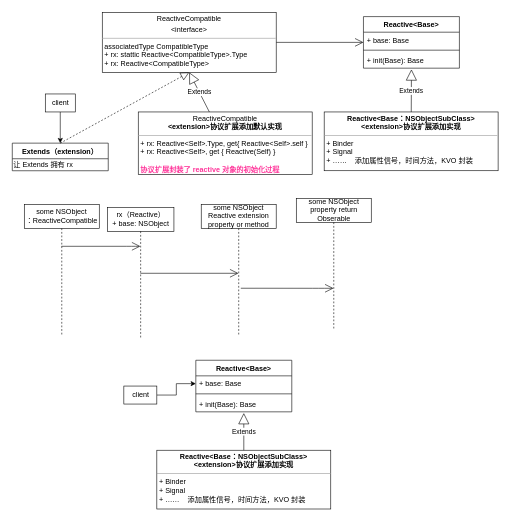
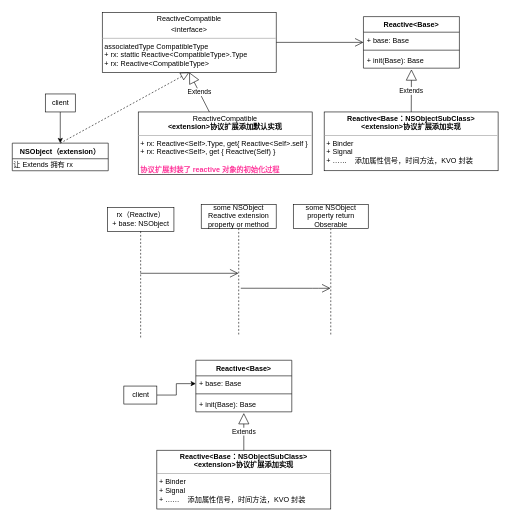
node "Extends（extension）": label "Extends（extension）" -> "NSObject（extension）"
edge "some NSObject ：ReactiveCompatible" -> "rx（Reactive） + base: NSObject": removed
node "some NSObject property return Obserable": moved (334, 264) -> (331, 270)
node "some NSObject ：ReactiveCompatible": removed
